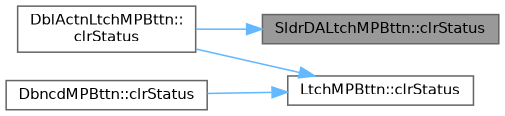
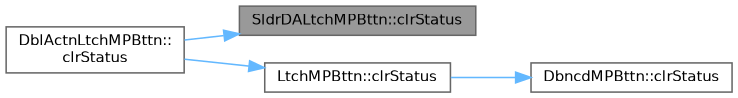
edge "DbncdMPBttn::clrStatus" -> "LtchMPBttn::clrStatus": reversed
